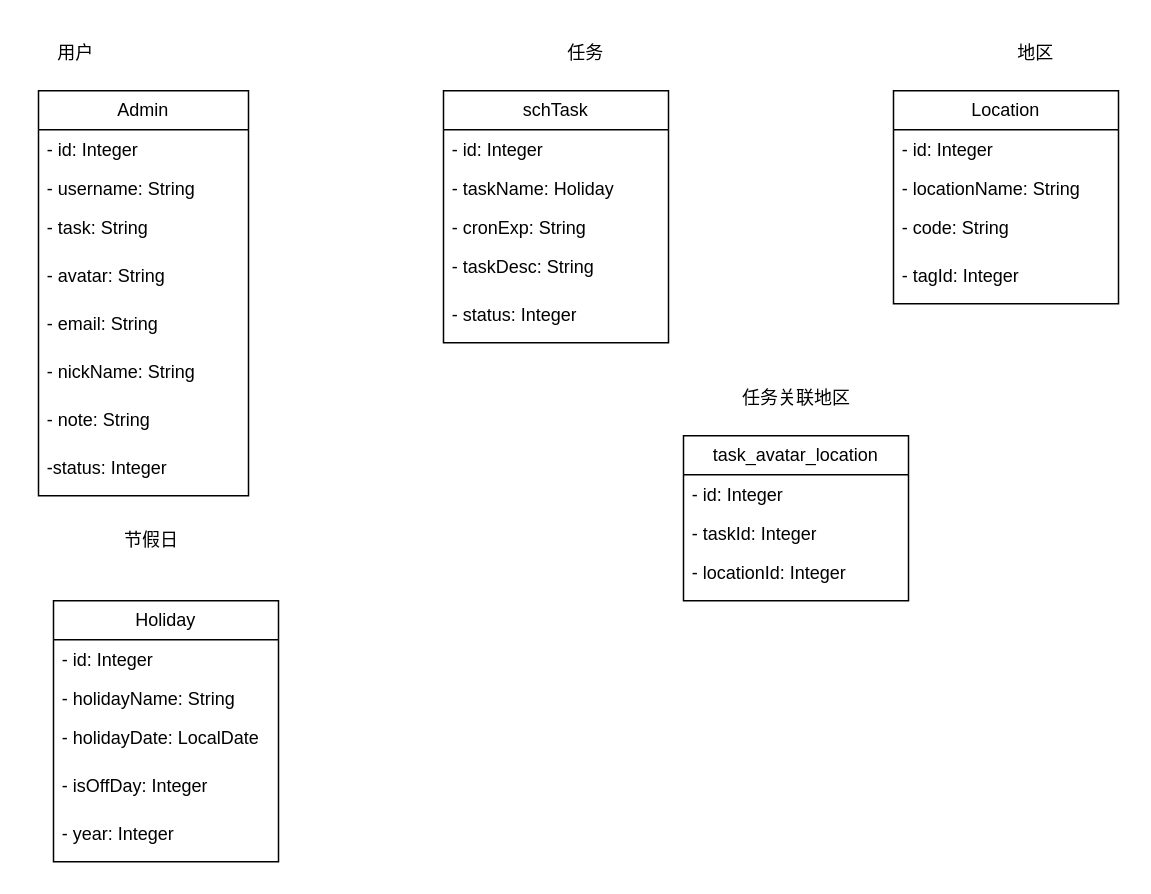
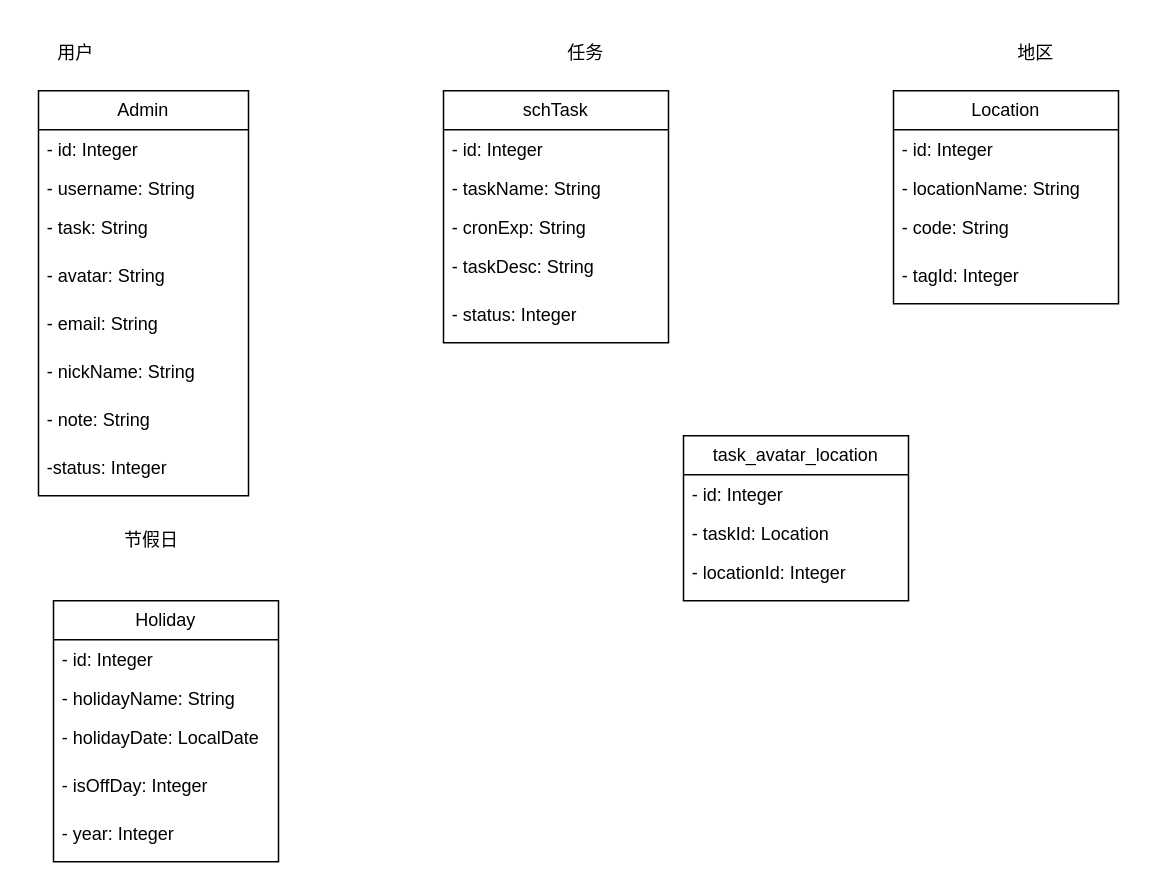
node "- taskName: Holiday": label "- taskName: Holiday" -> "- taskName: String"
node "任务关联地区": removed
node "- taskId: Integer": label "- taskId: Integer" -> "- taskId: Location"
